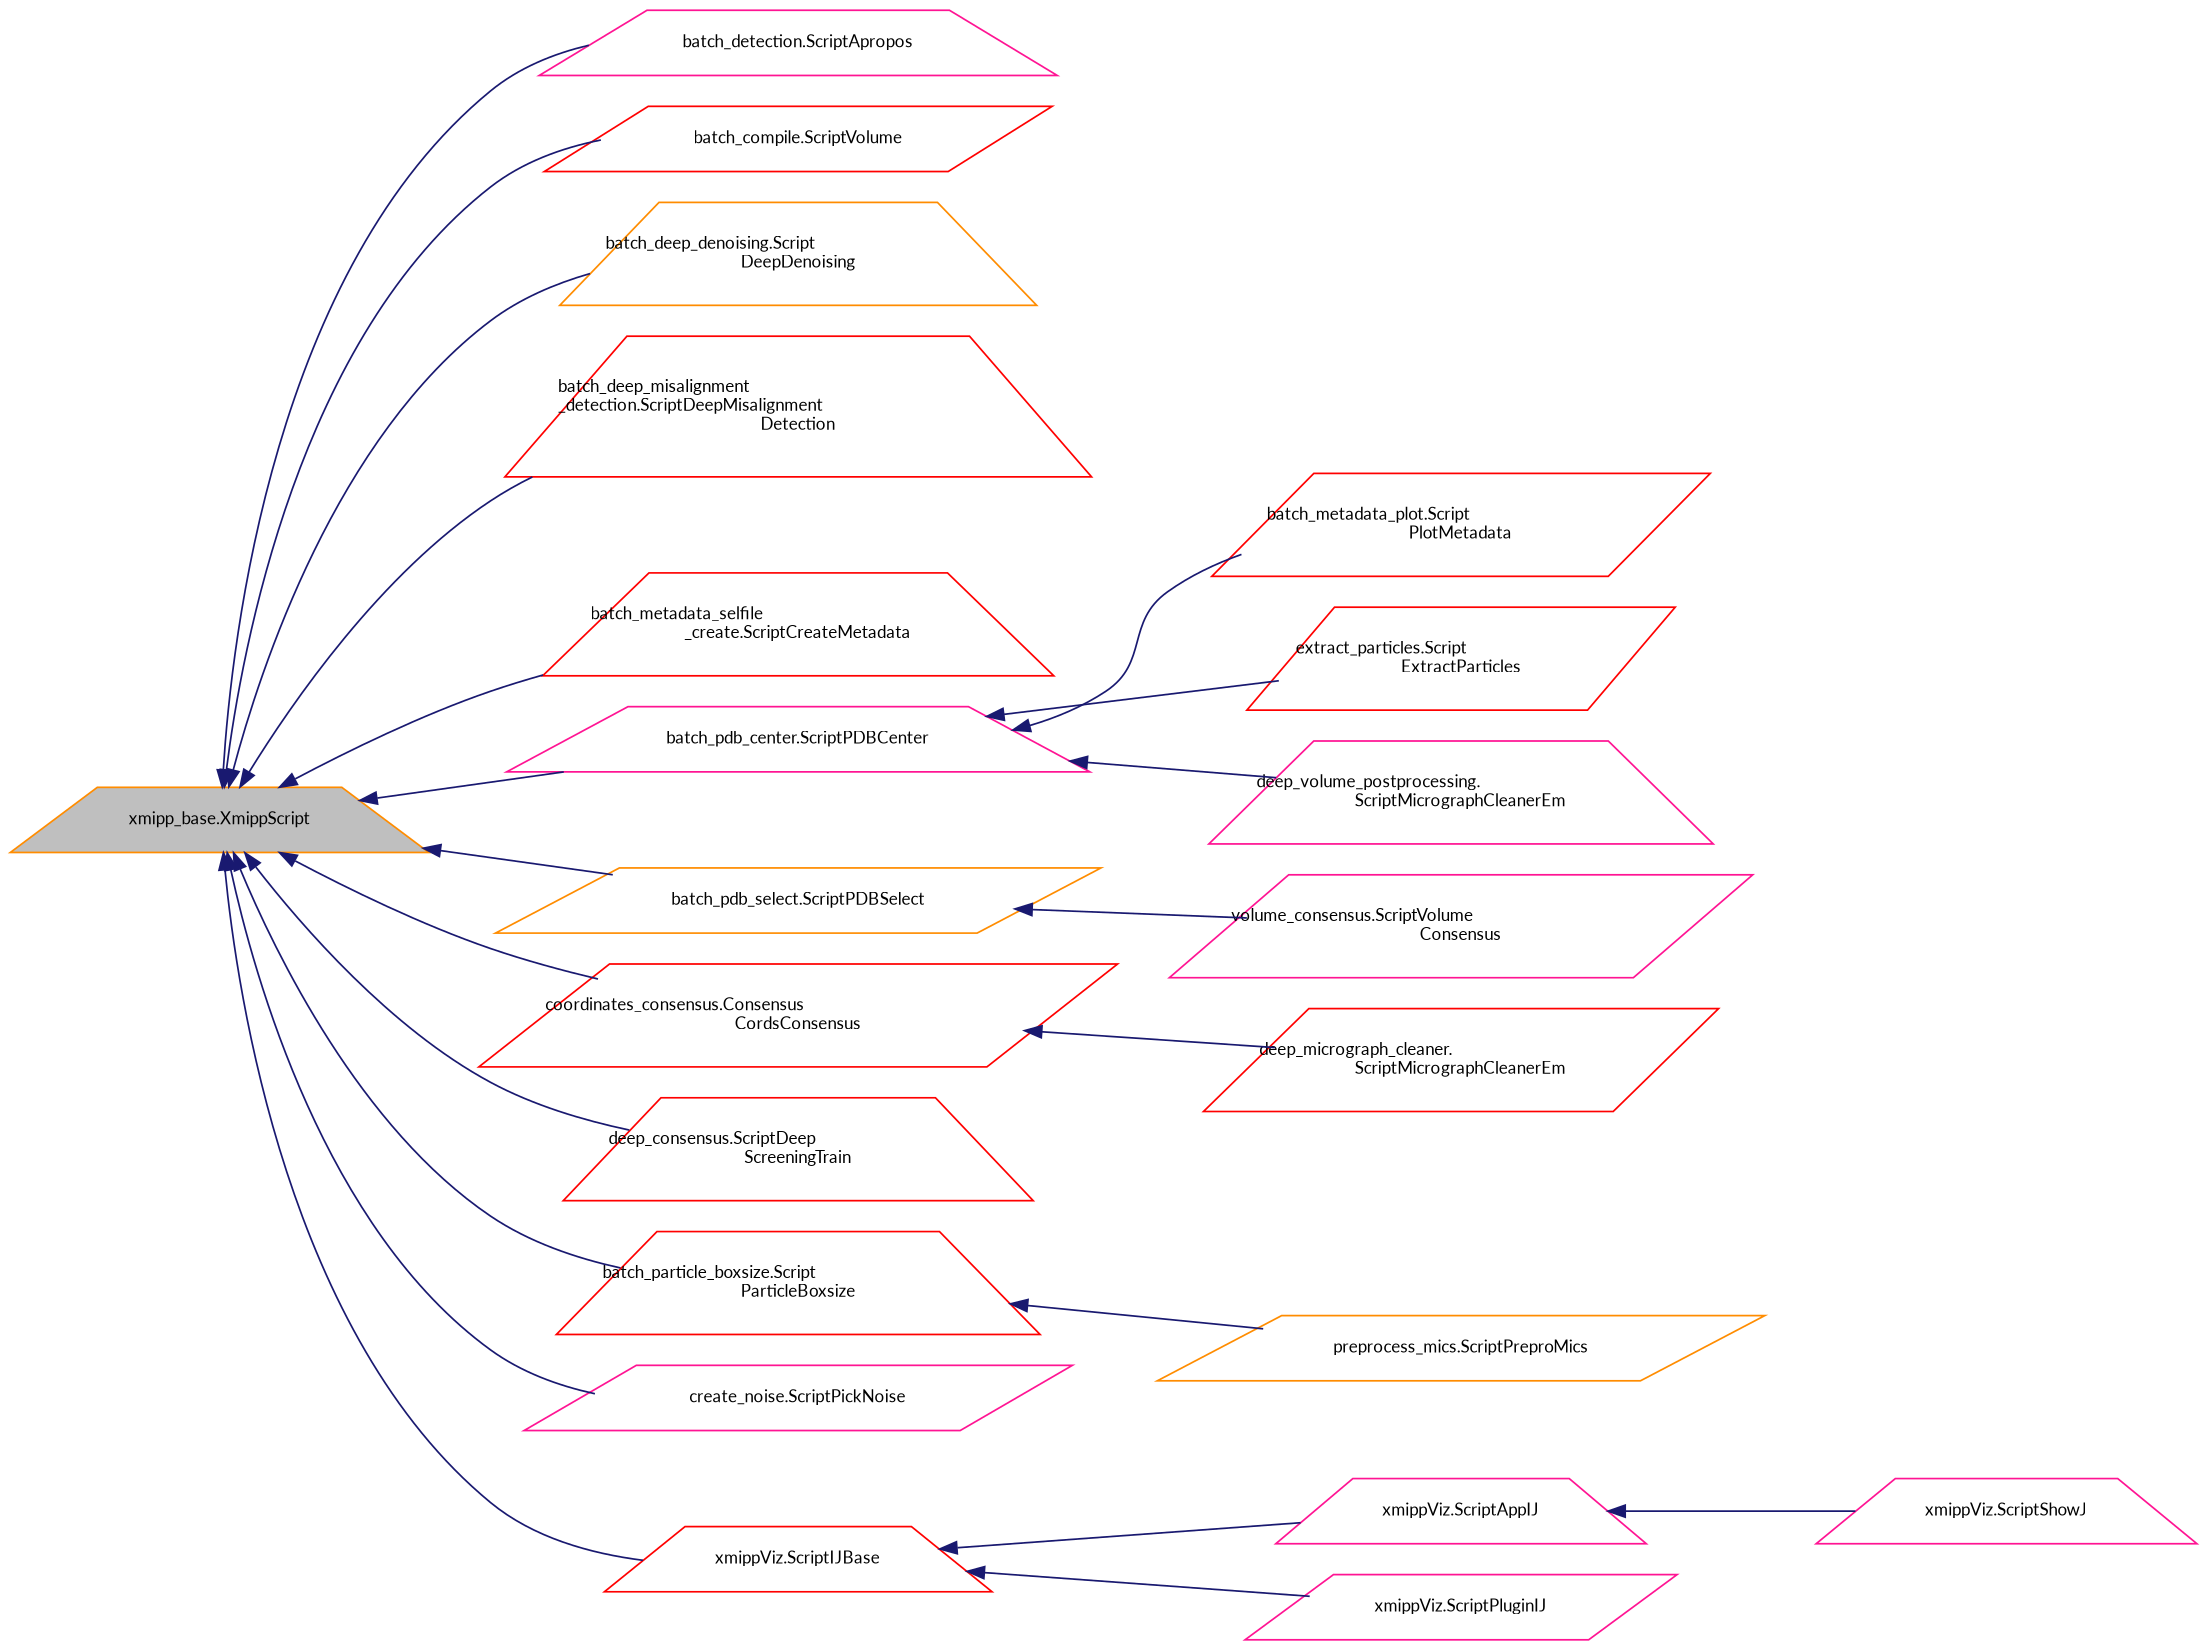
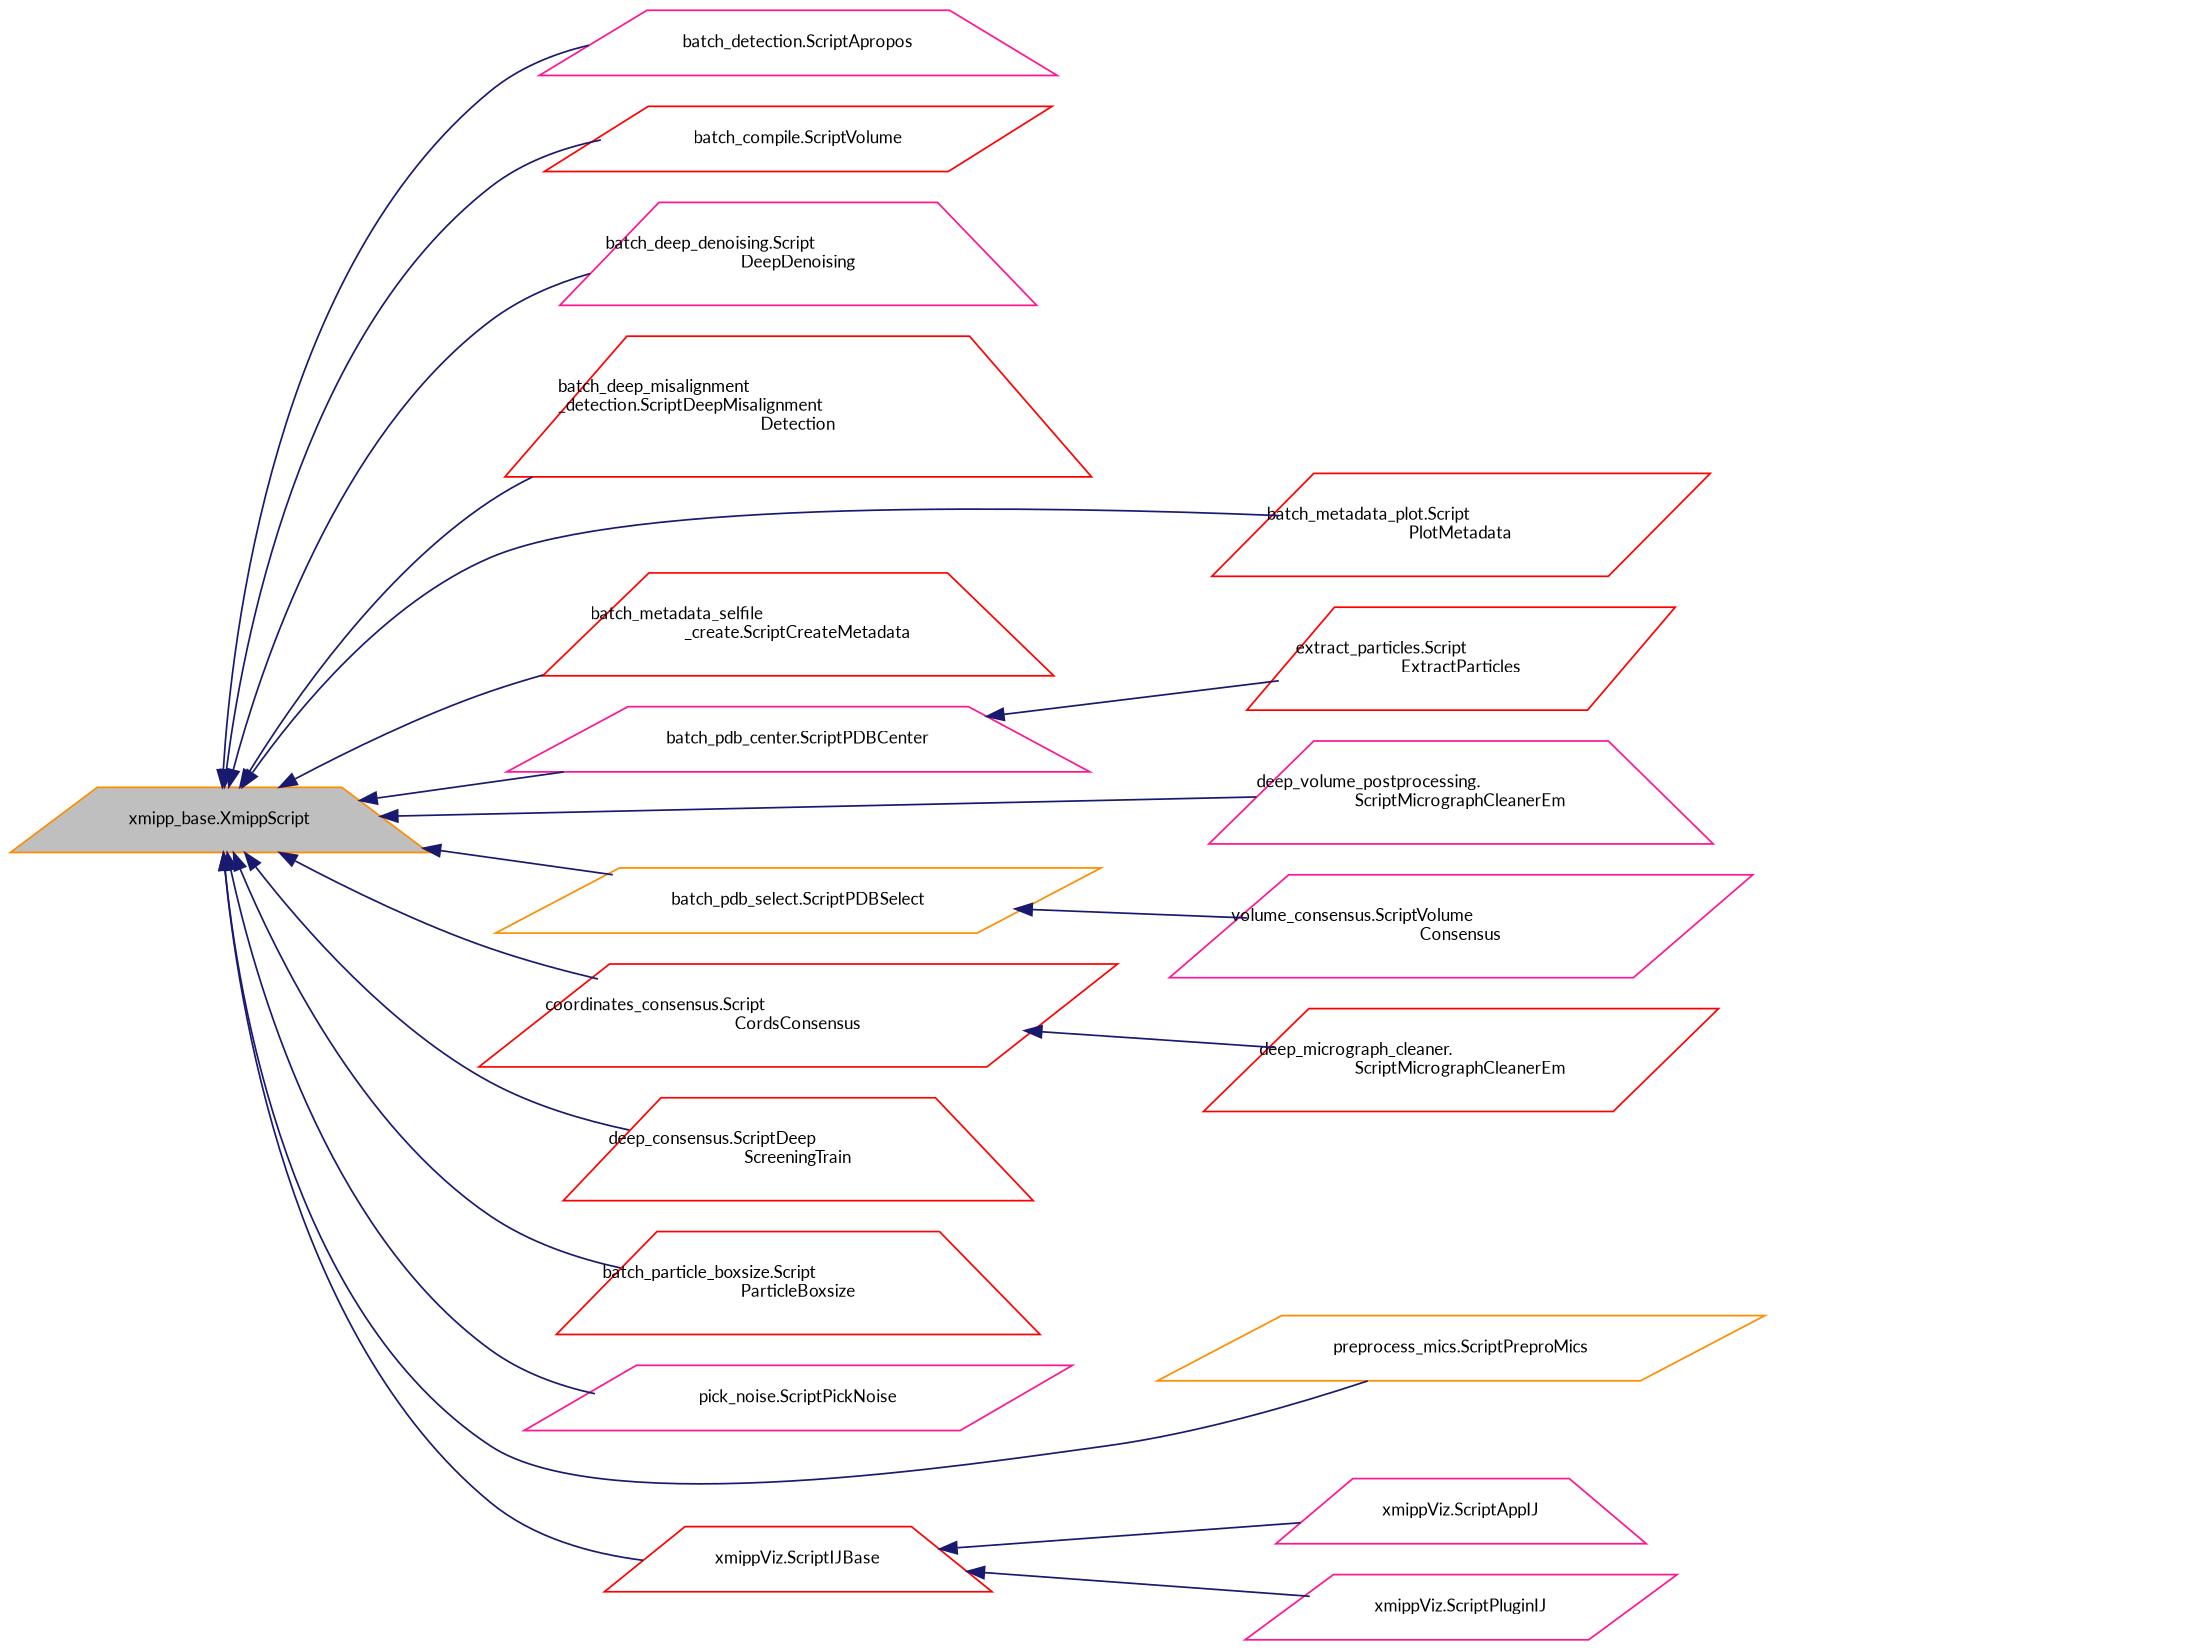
node "batch_deep_denoising.Script DeepDenoising": color darkorange -> deeppink
edge "batch_metadata_plot.Script PlotMetadata" -> "batch_pdb_center.ScriptPDBCenter": now "batch_metadata_plot.Script PlotMetadata" -> "xmipp_base.XmippScript"
edge "deep_volume_postprocessing. ScriptMicrographCleanerEm" -> "batch_pdb_center.ScriptPDBCenter": now "deep_volume_postprocessing. ScriptMicrographCleanerEm" -> "xmipp_base.XmippScript"
node "coordinates_consensus.Consensus CordsConsensus": label "coordinates_consensus.Consensus CordsConsensus" -> "coordinates_consensus.Script CordsConsensus"
edge "preprocess_mics.ScriptPreproMics" -> "batch_particle_boxsize.Script ParticleBoxsize": now "preprocess_mics.ScriptPreproMics" -> "xmipp_base.XmippScript"
node "create_noise.ScriptPickNoise": label "create_noise.ScriptPickNoise" -> "pick_noise.ScriptPickNoise"
node "xmippViz.ScriptShowJ": removed
